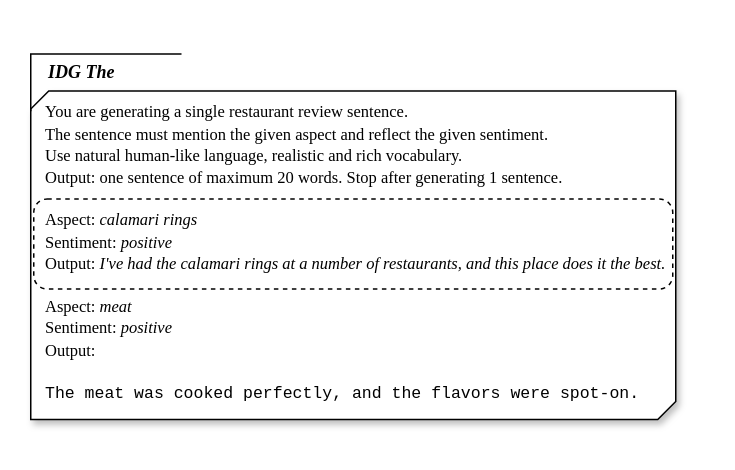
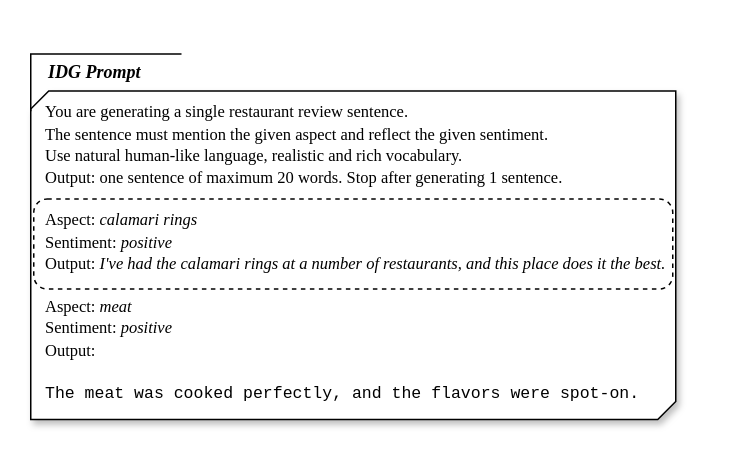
node "IDG The": label "IDG The" -> "IDG Prompt"
